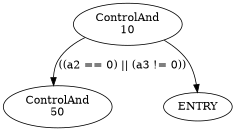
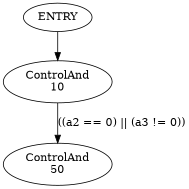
edge "ControlAnd 10" -> "ENTRY": reversed
